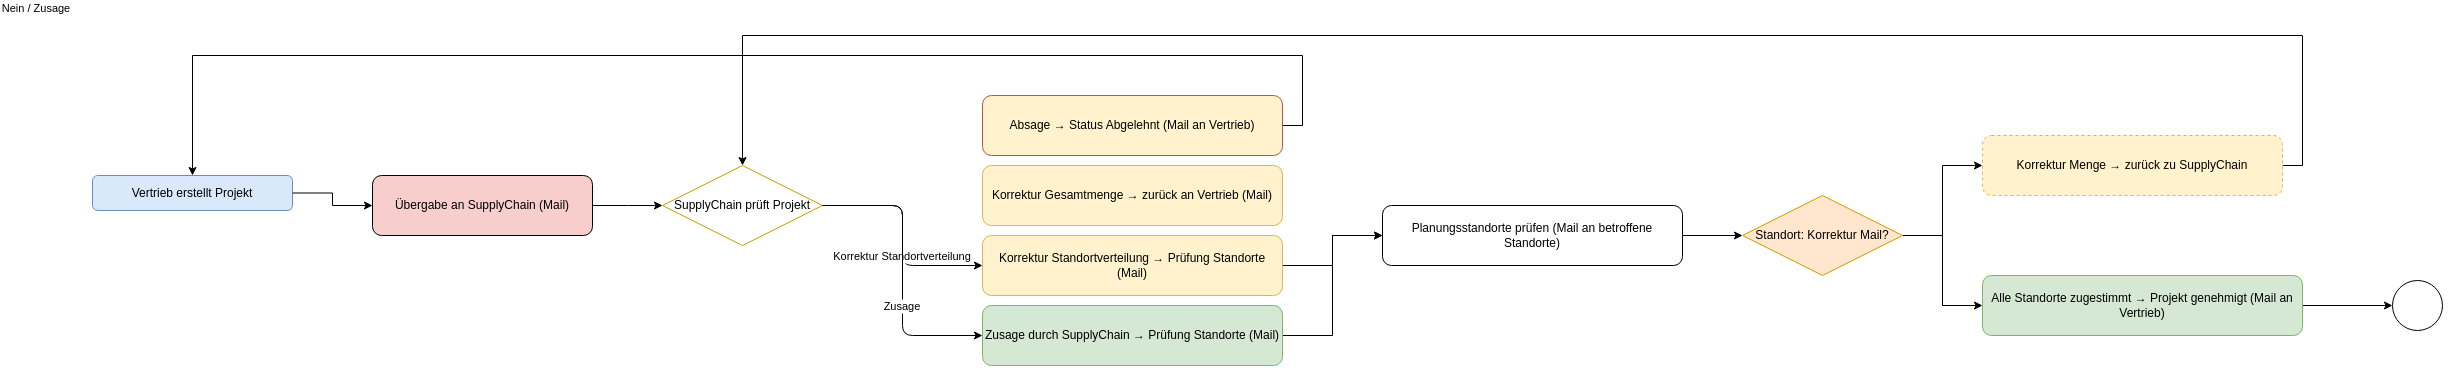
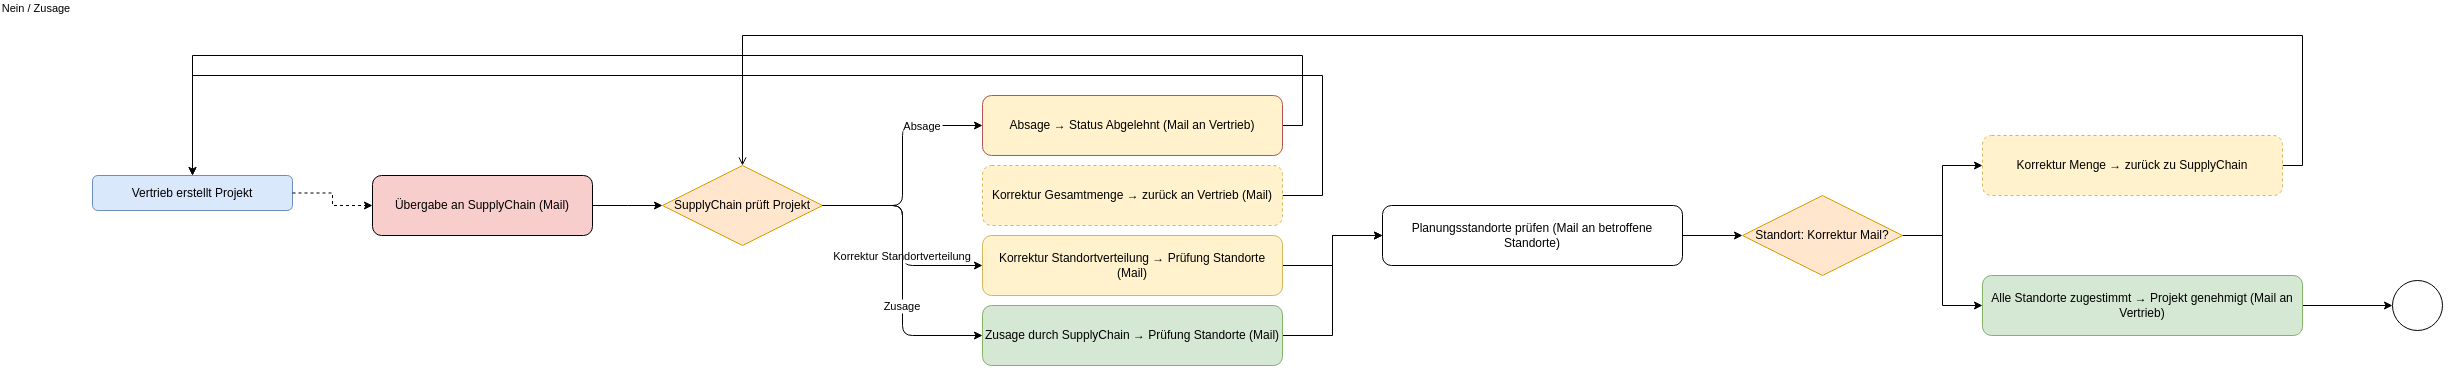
edge "Absage → Status Abgelehnt (Mail an Vertrieb)" -> "Vertrieb erstellt Projekt": arrowhead classic -> open
edge "Korrektur Gesamtmenge → zurück an Vertrieb (Mail)" -> "Vertrieb erstellt Projekt": added
edge "SupplyChain prüft Projekt" -> "Absage → Status Abgelehnt (Mail an Vertrieb)": added, label "Absage"
edge "Korrektur Menge → zurück zu SupplyChain" -> "SupplyChain prüft Projekt": arrowhead classic -> open
edge "Vertrieb erstellt Projekt" -> "Übergabe an SupplyChain (Mail)": style solid -> dashed
node "Korrektur Gesamtmenge → zurück an Vertrieb (Mail)": style solid -> dashed
node "SupplyChain prüft Projekt": fillcolor #ffffff -> #ffe6cc
